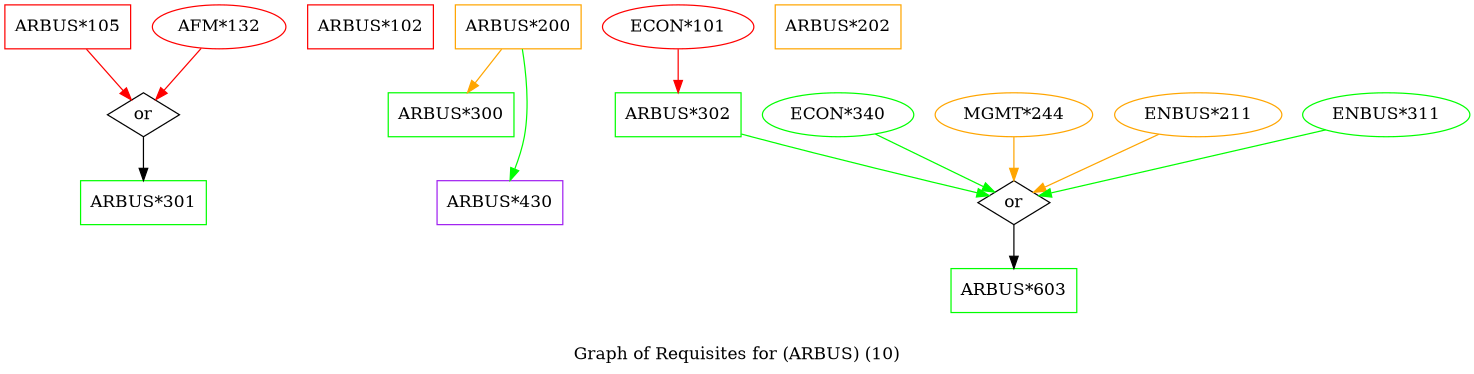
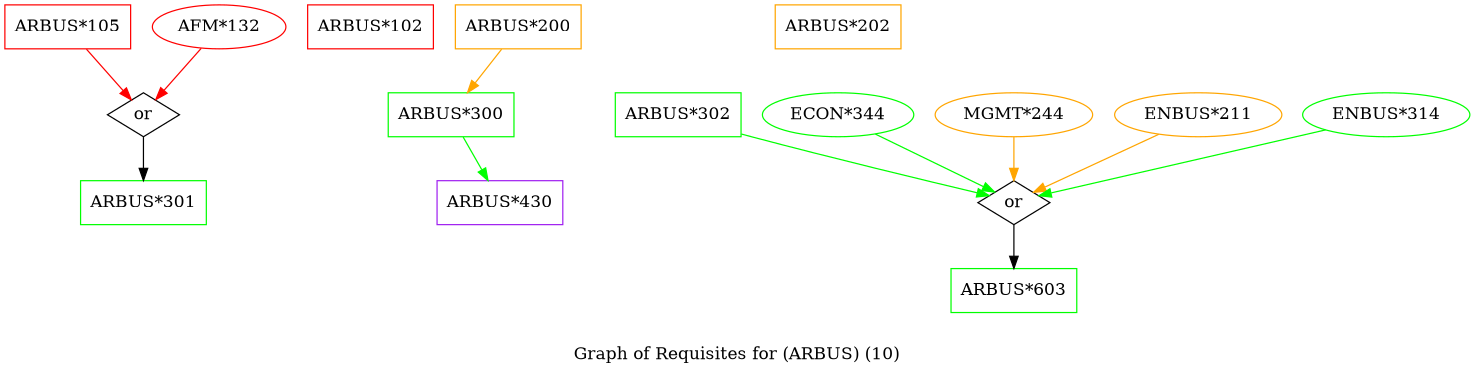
node "ECON*101": removed
edge "ARBUS*200" -> "ARBUS*430": now "ARBUS*300" -> "ARBUS*430"
node "ECON*340": label "ECON*340" -> "ECON*344"
node "ENBUS*311": label "ENBUS*311" -> "ENBUS*314"
